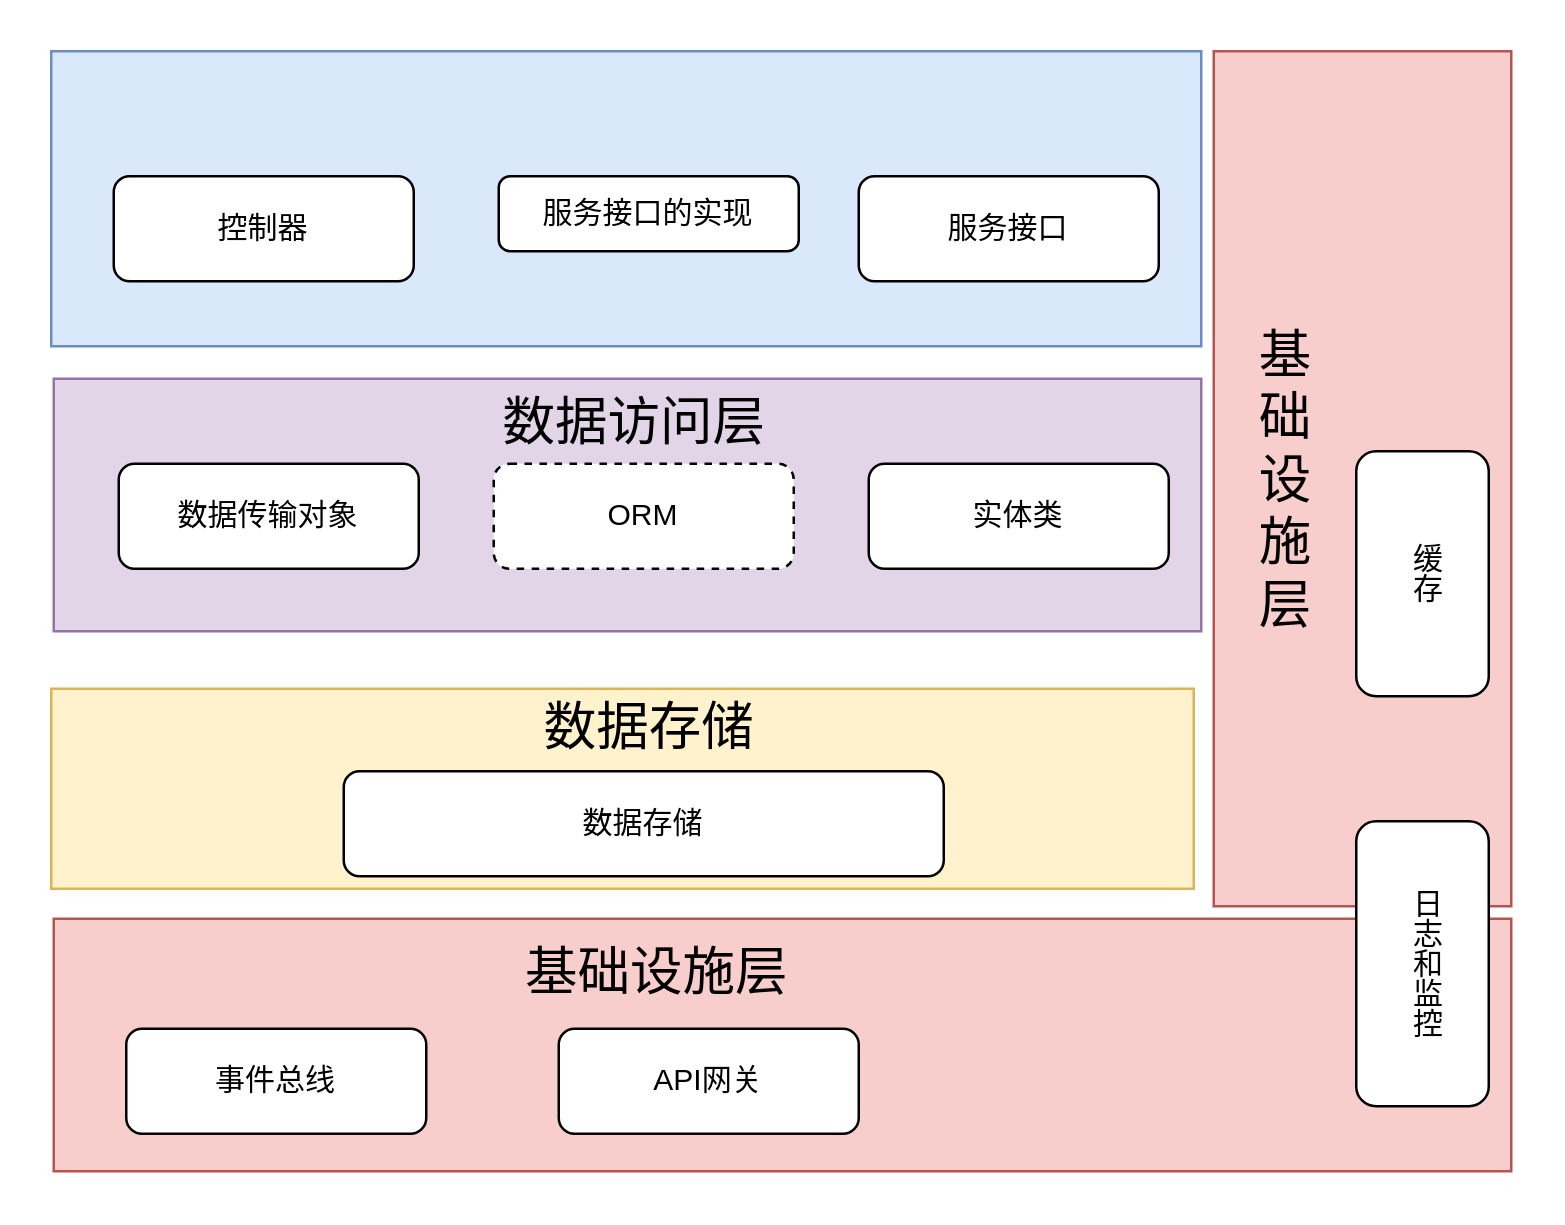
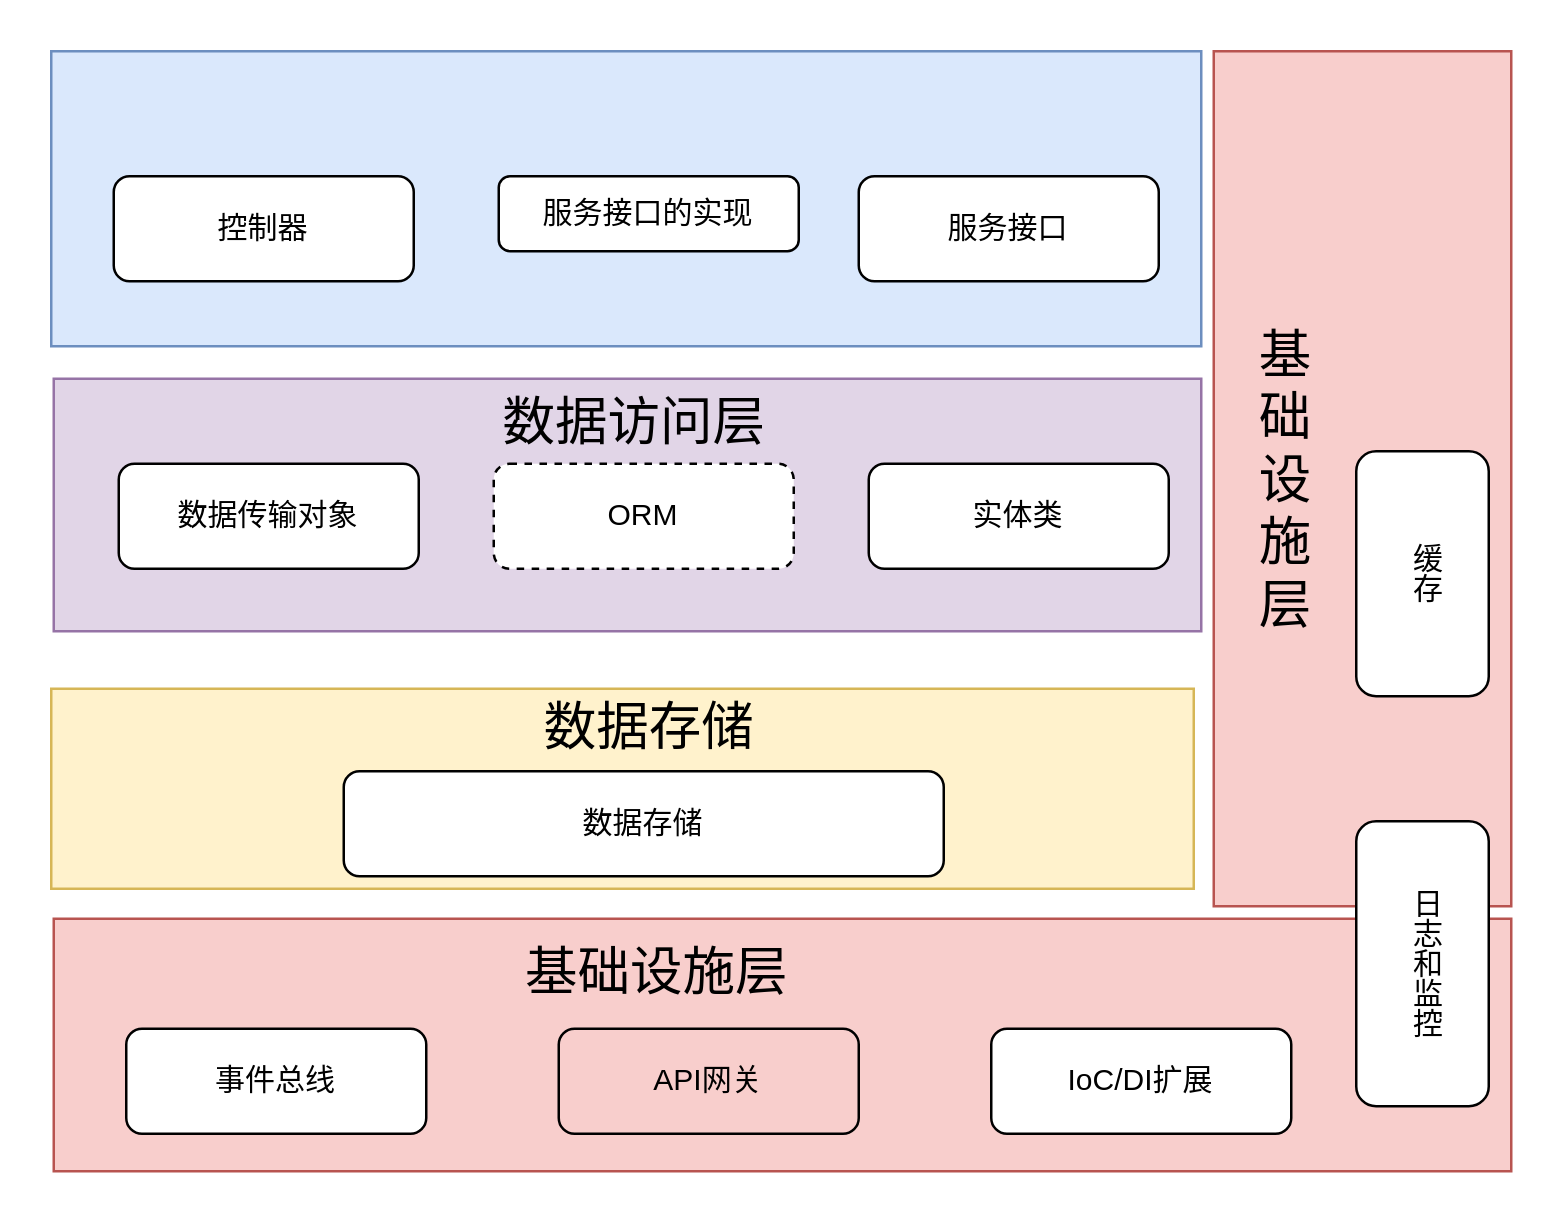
node "API网关": fillcolor #ffffff -> #f8cecc
node "IoC/DI扩展": added
